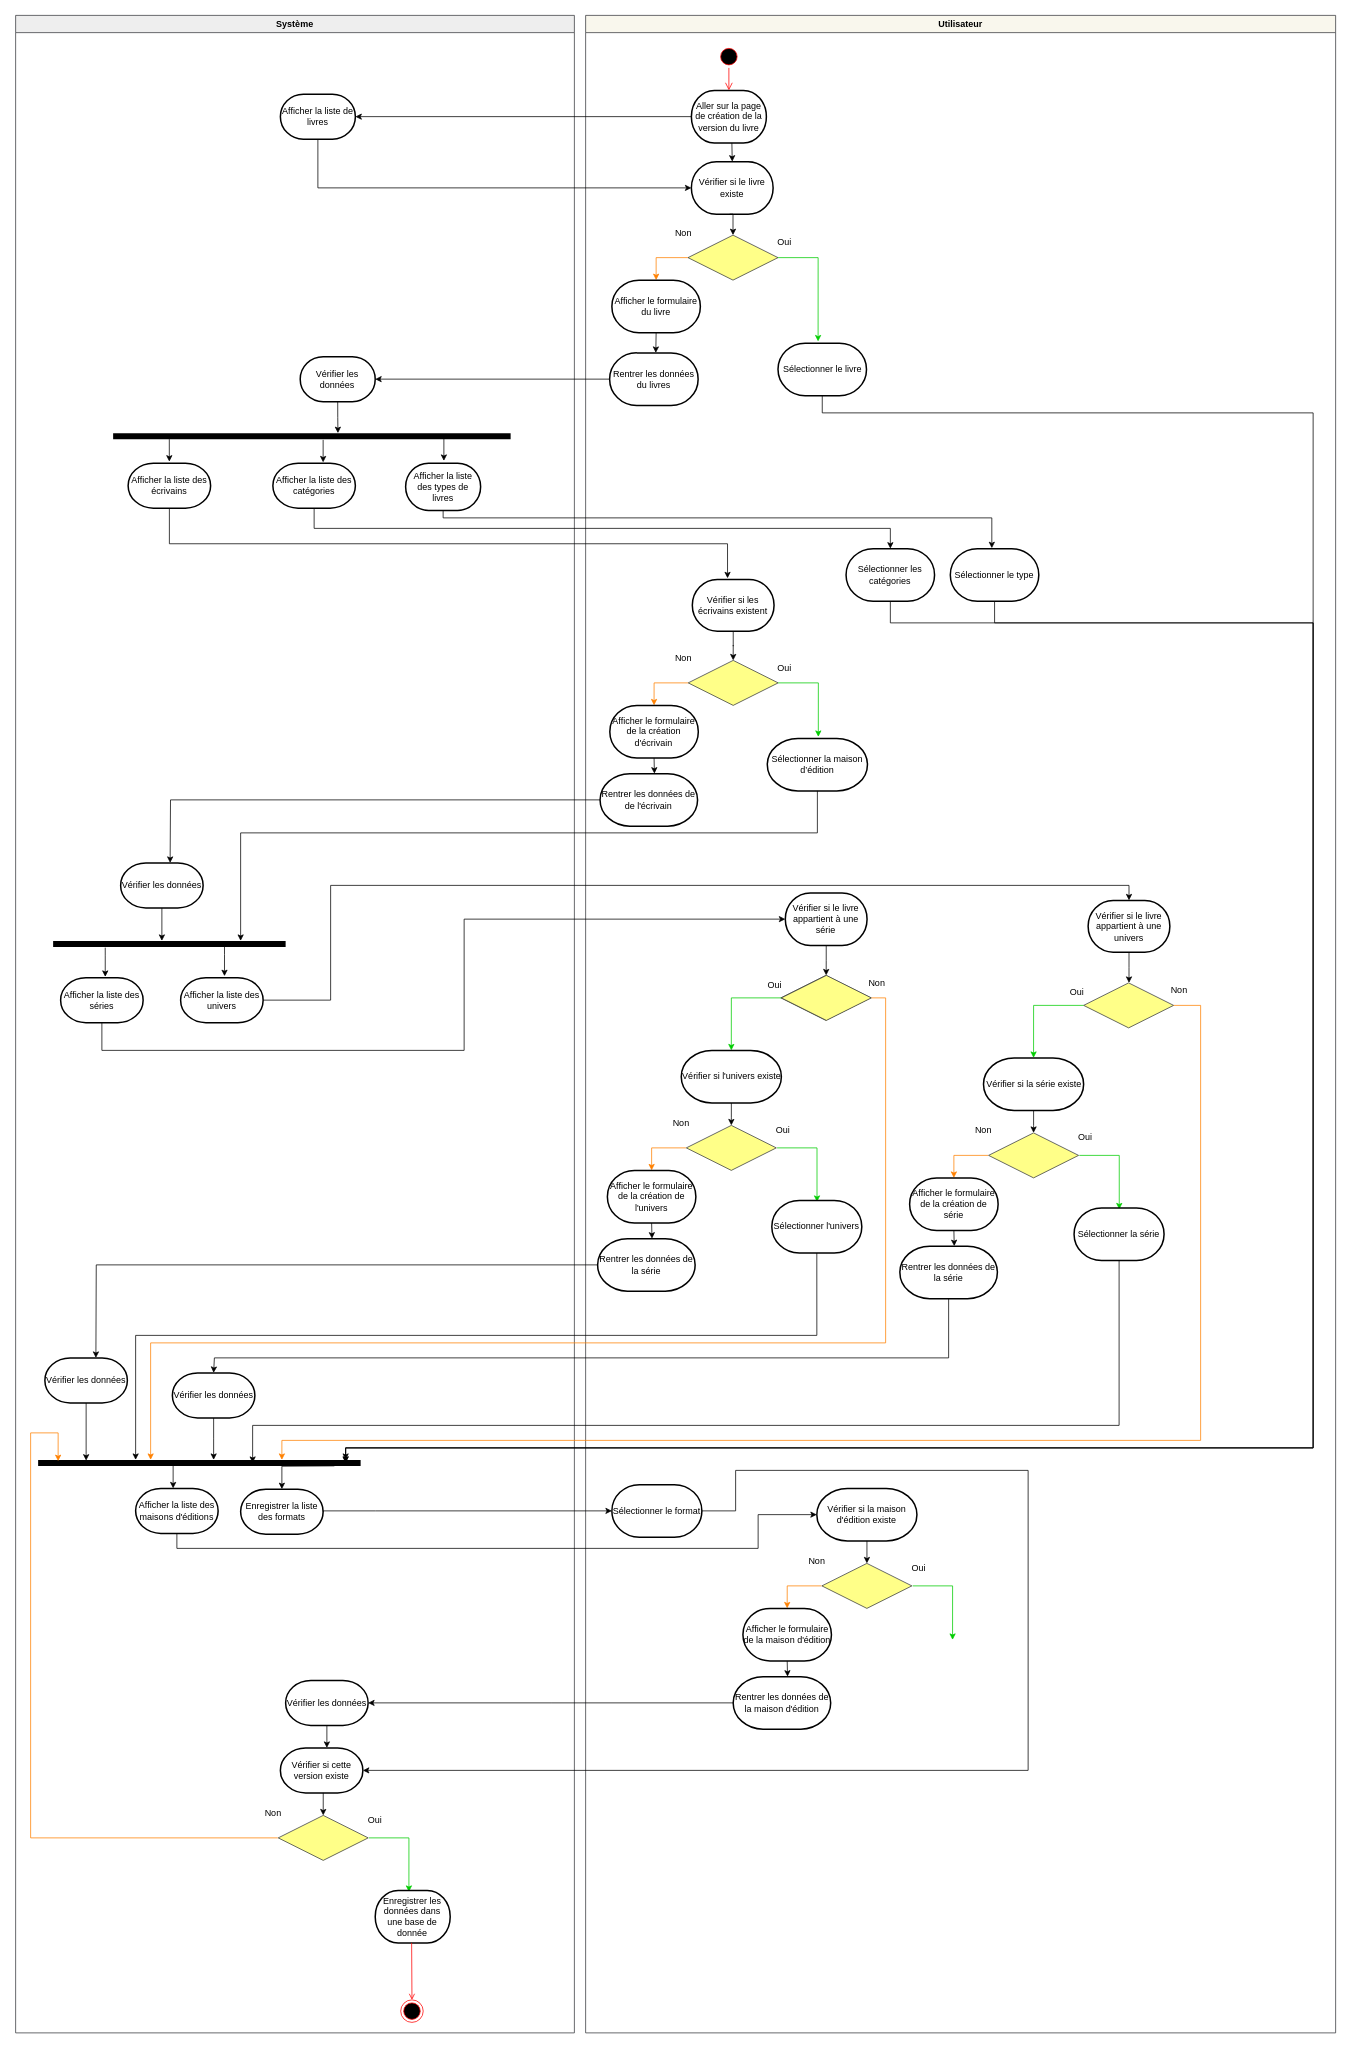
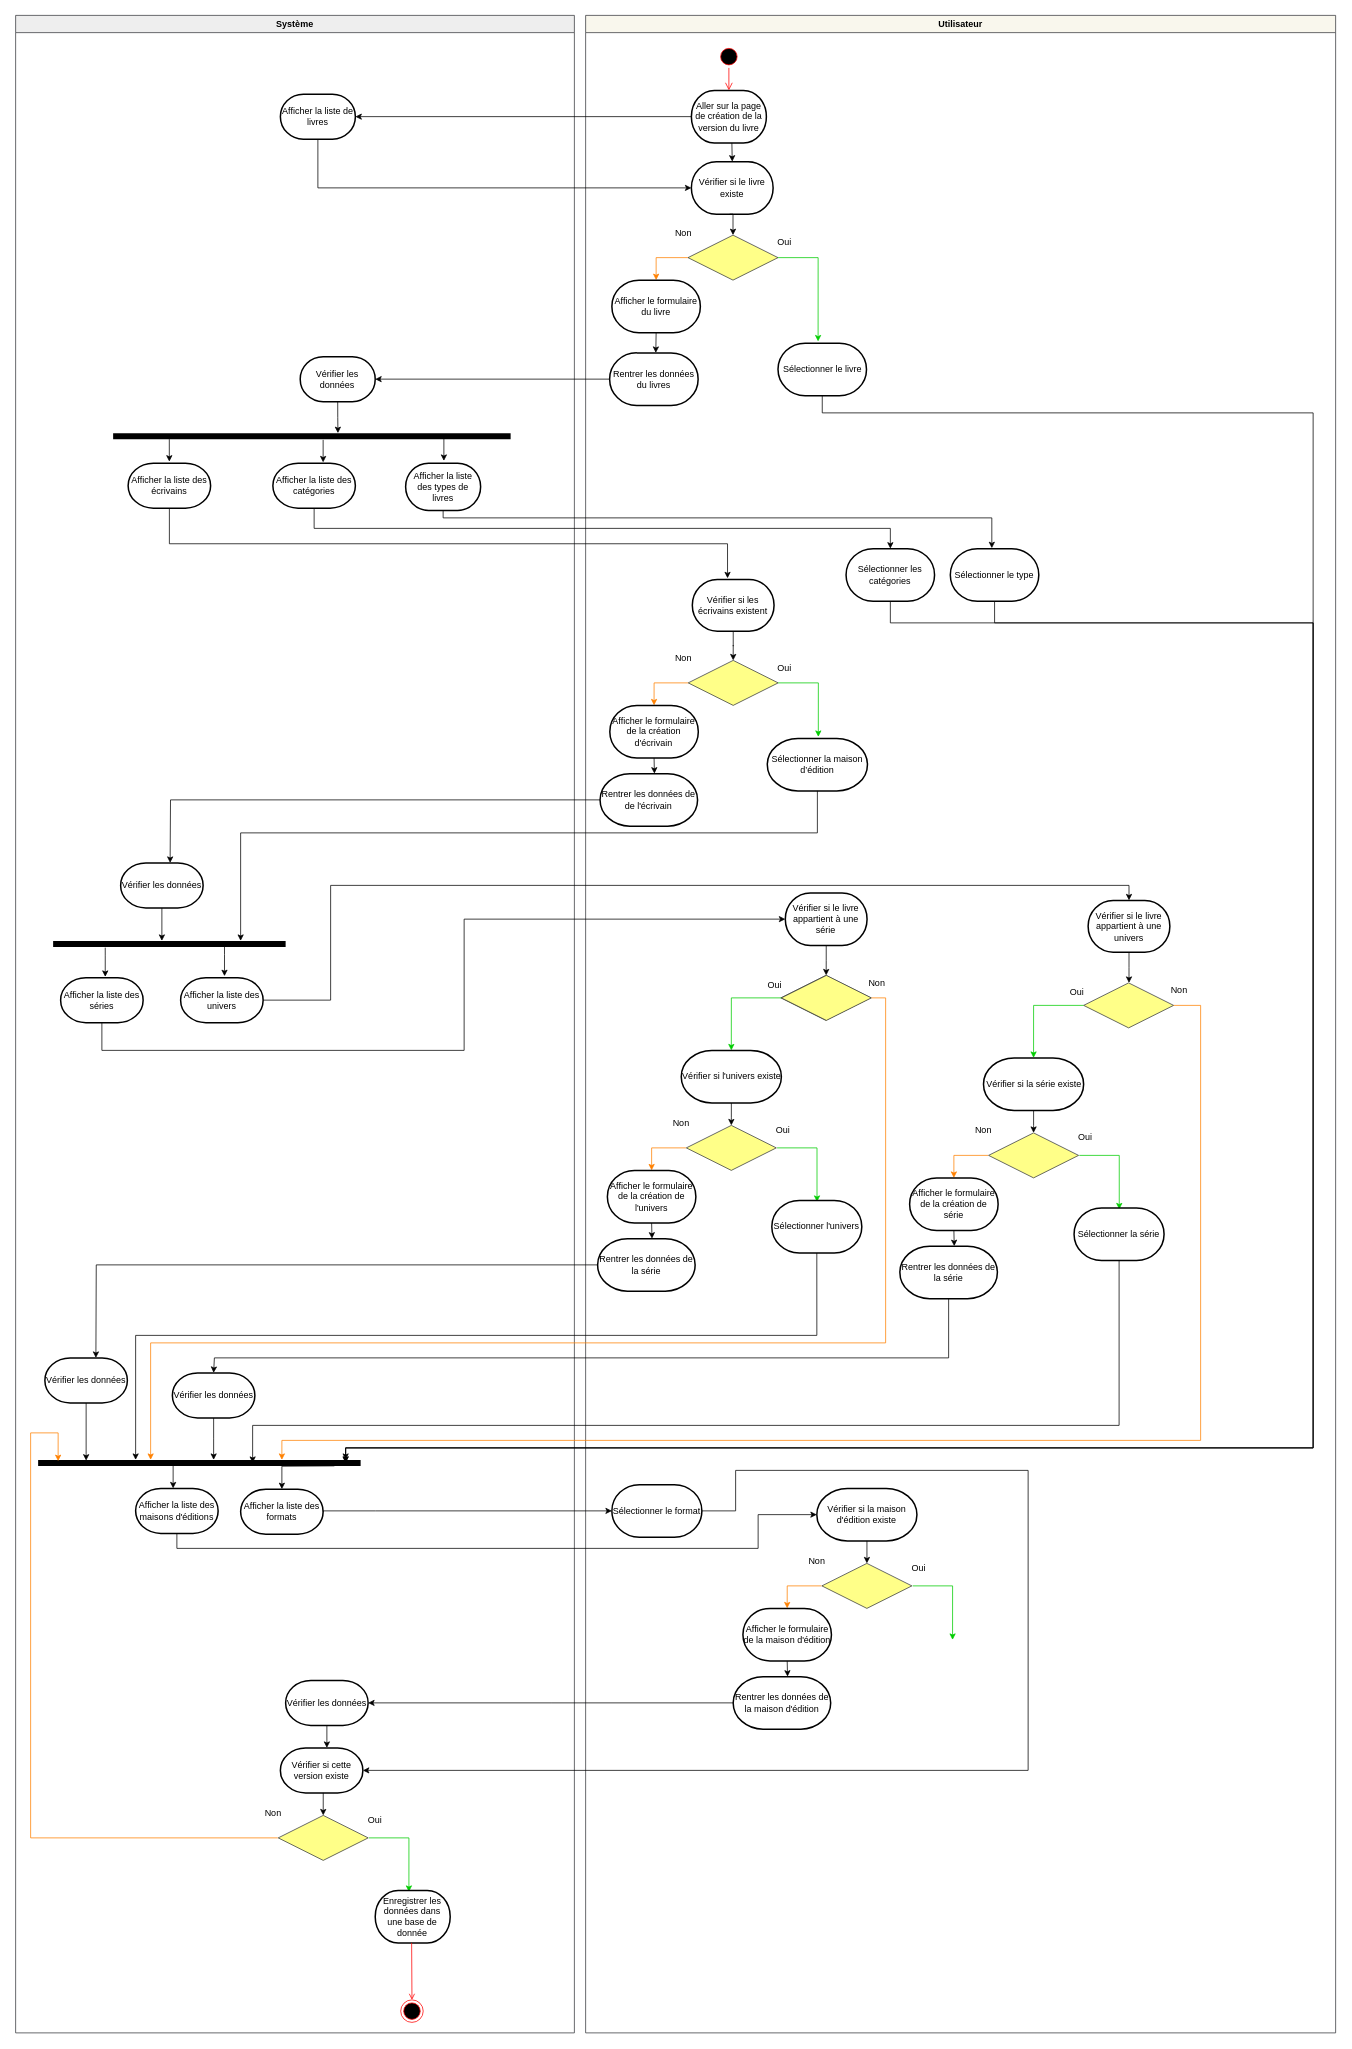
node "Enregistrer la liste des formats": label "Enregistrer la liste des formats" -> "Afficher la liste des formats"
